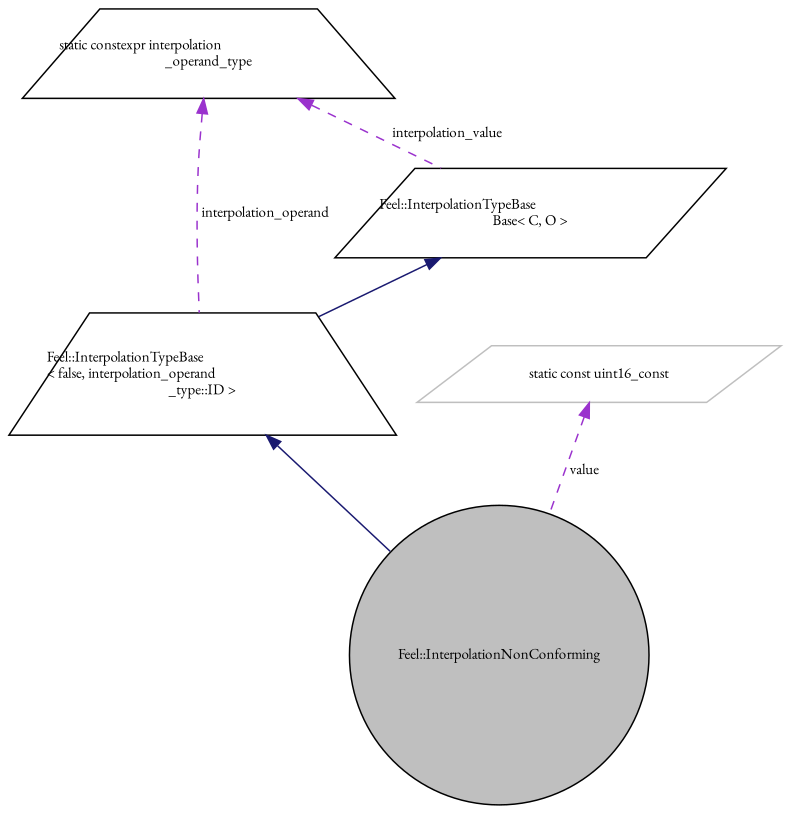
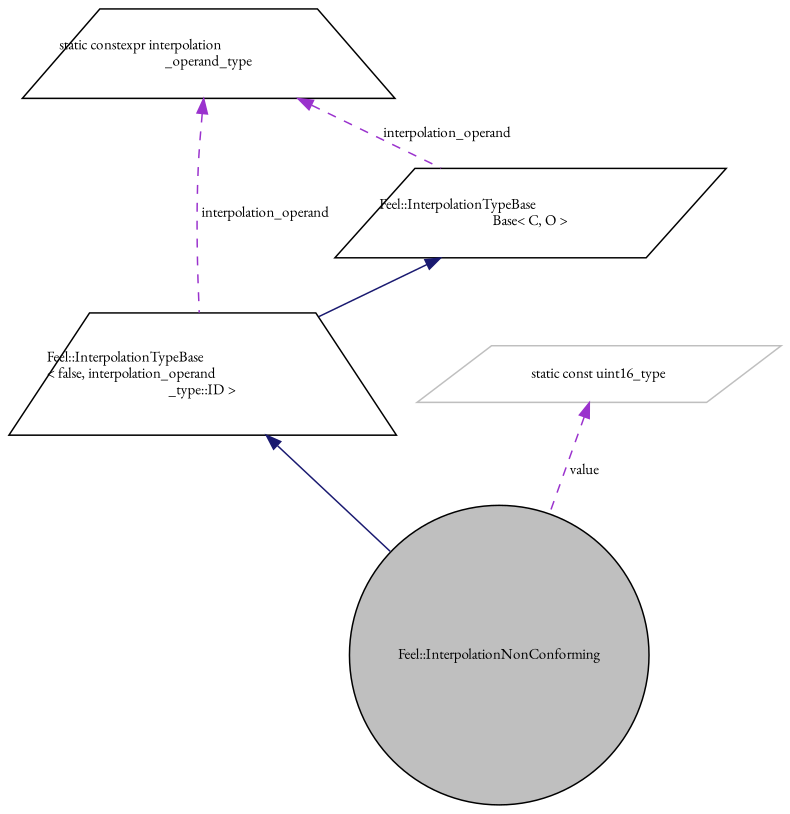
edge "Feel::InterpolationTypeBase Base< C, O >" -> "static constexpr interpolation _operand_type": label " interpolation_value" -> " interpolation_operand"
node "static const uint16_const": label "static const uint16_const" -> "static const uint16_type"
